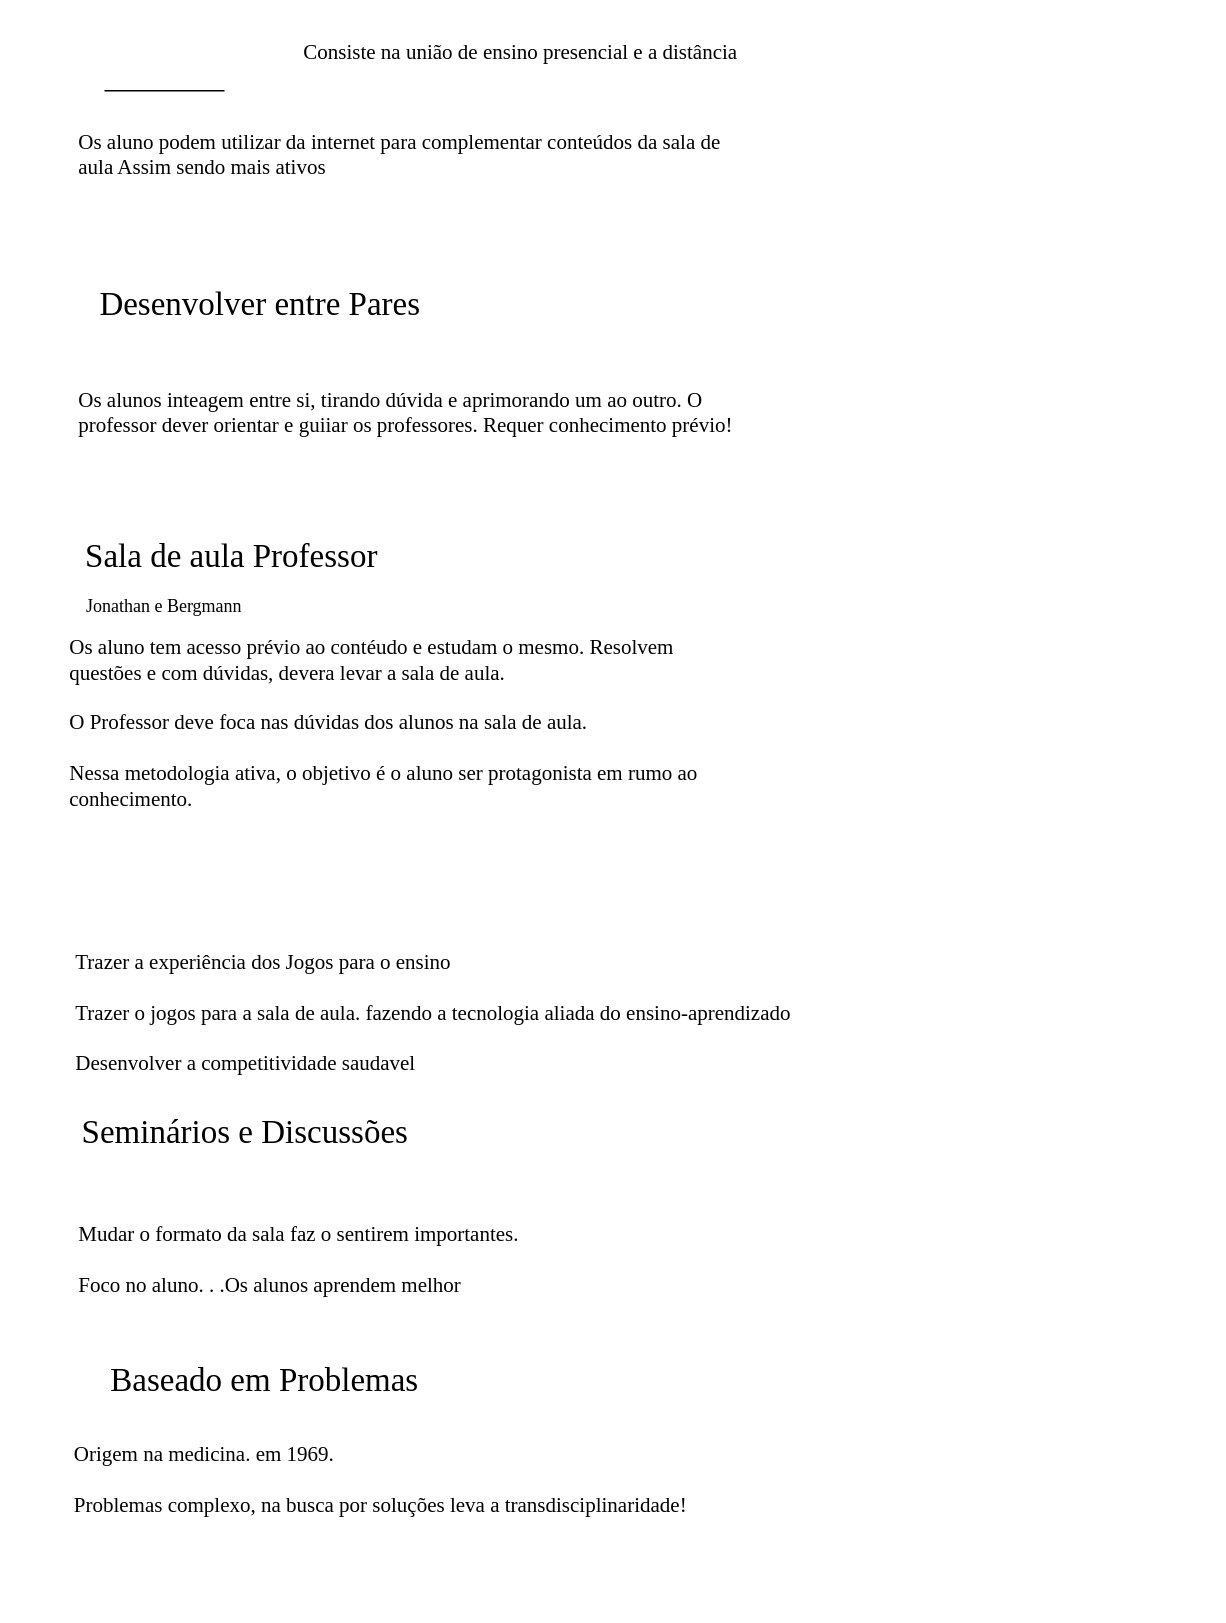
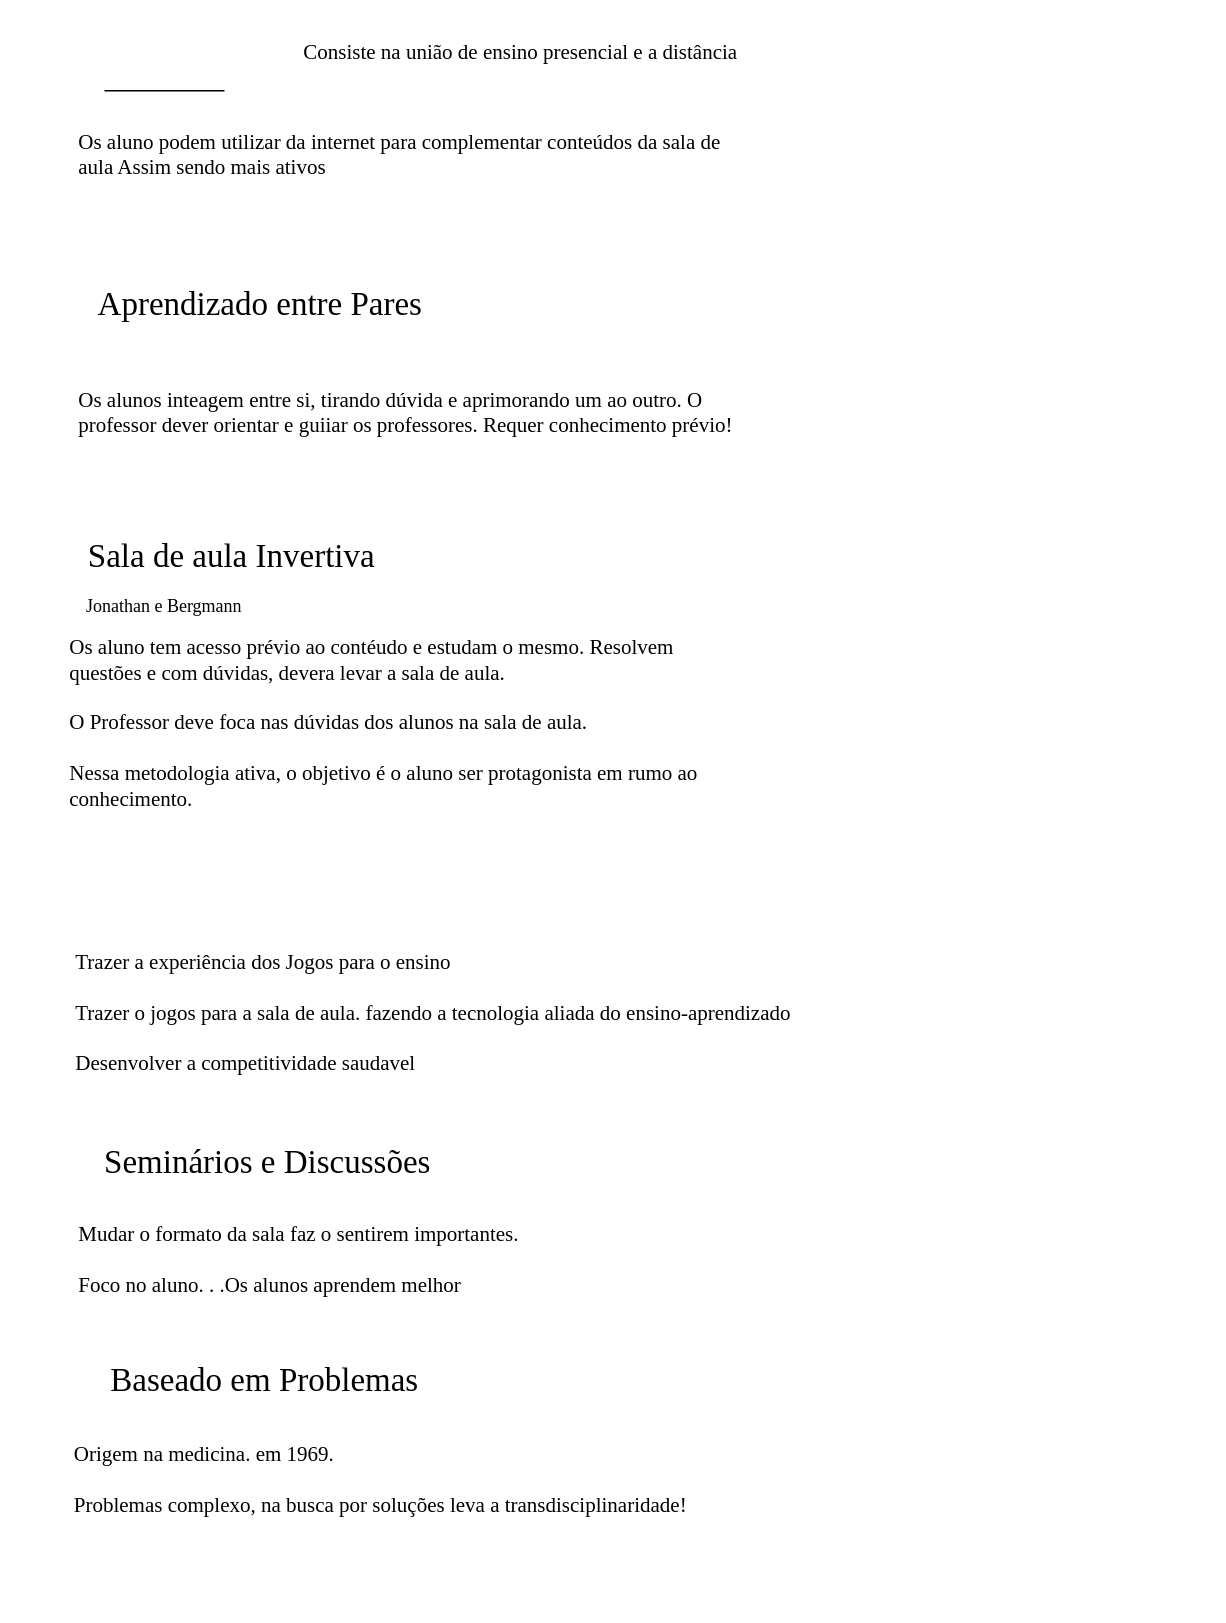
node "Desenvolver entre Pares": label "Desenvolver entre Pares" -> "Aprendizado entre Pares"
node "Sala de aula Professor": label "Sala de aula Professor" -> "Sala de aula Invertiva"
node "Seminários e Discussões": moved (245, 1133) -> (267, 1163)
